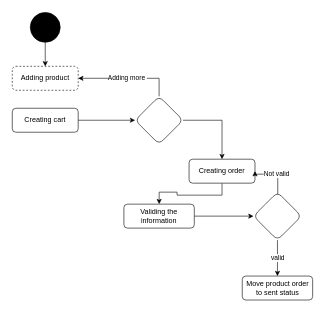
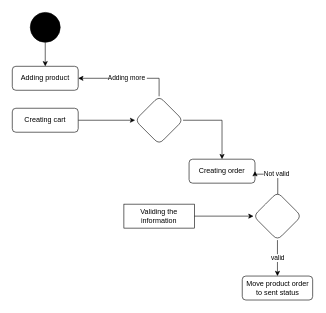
node "Adding product": style dashed -> solid
edge "Creating order" -> "Validing the information": removed
node "Validing the information": shape rounded rectangle -> rectangle
